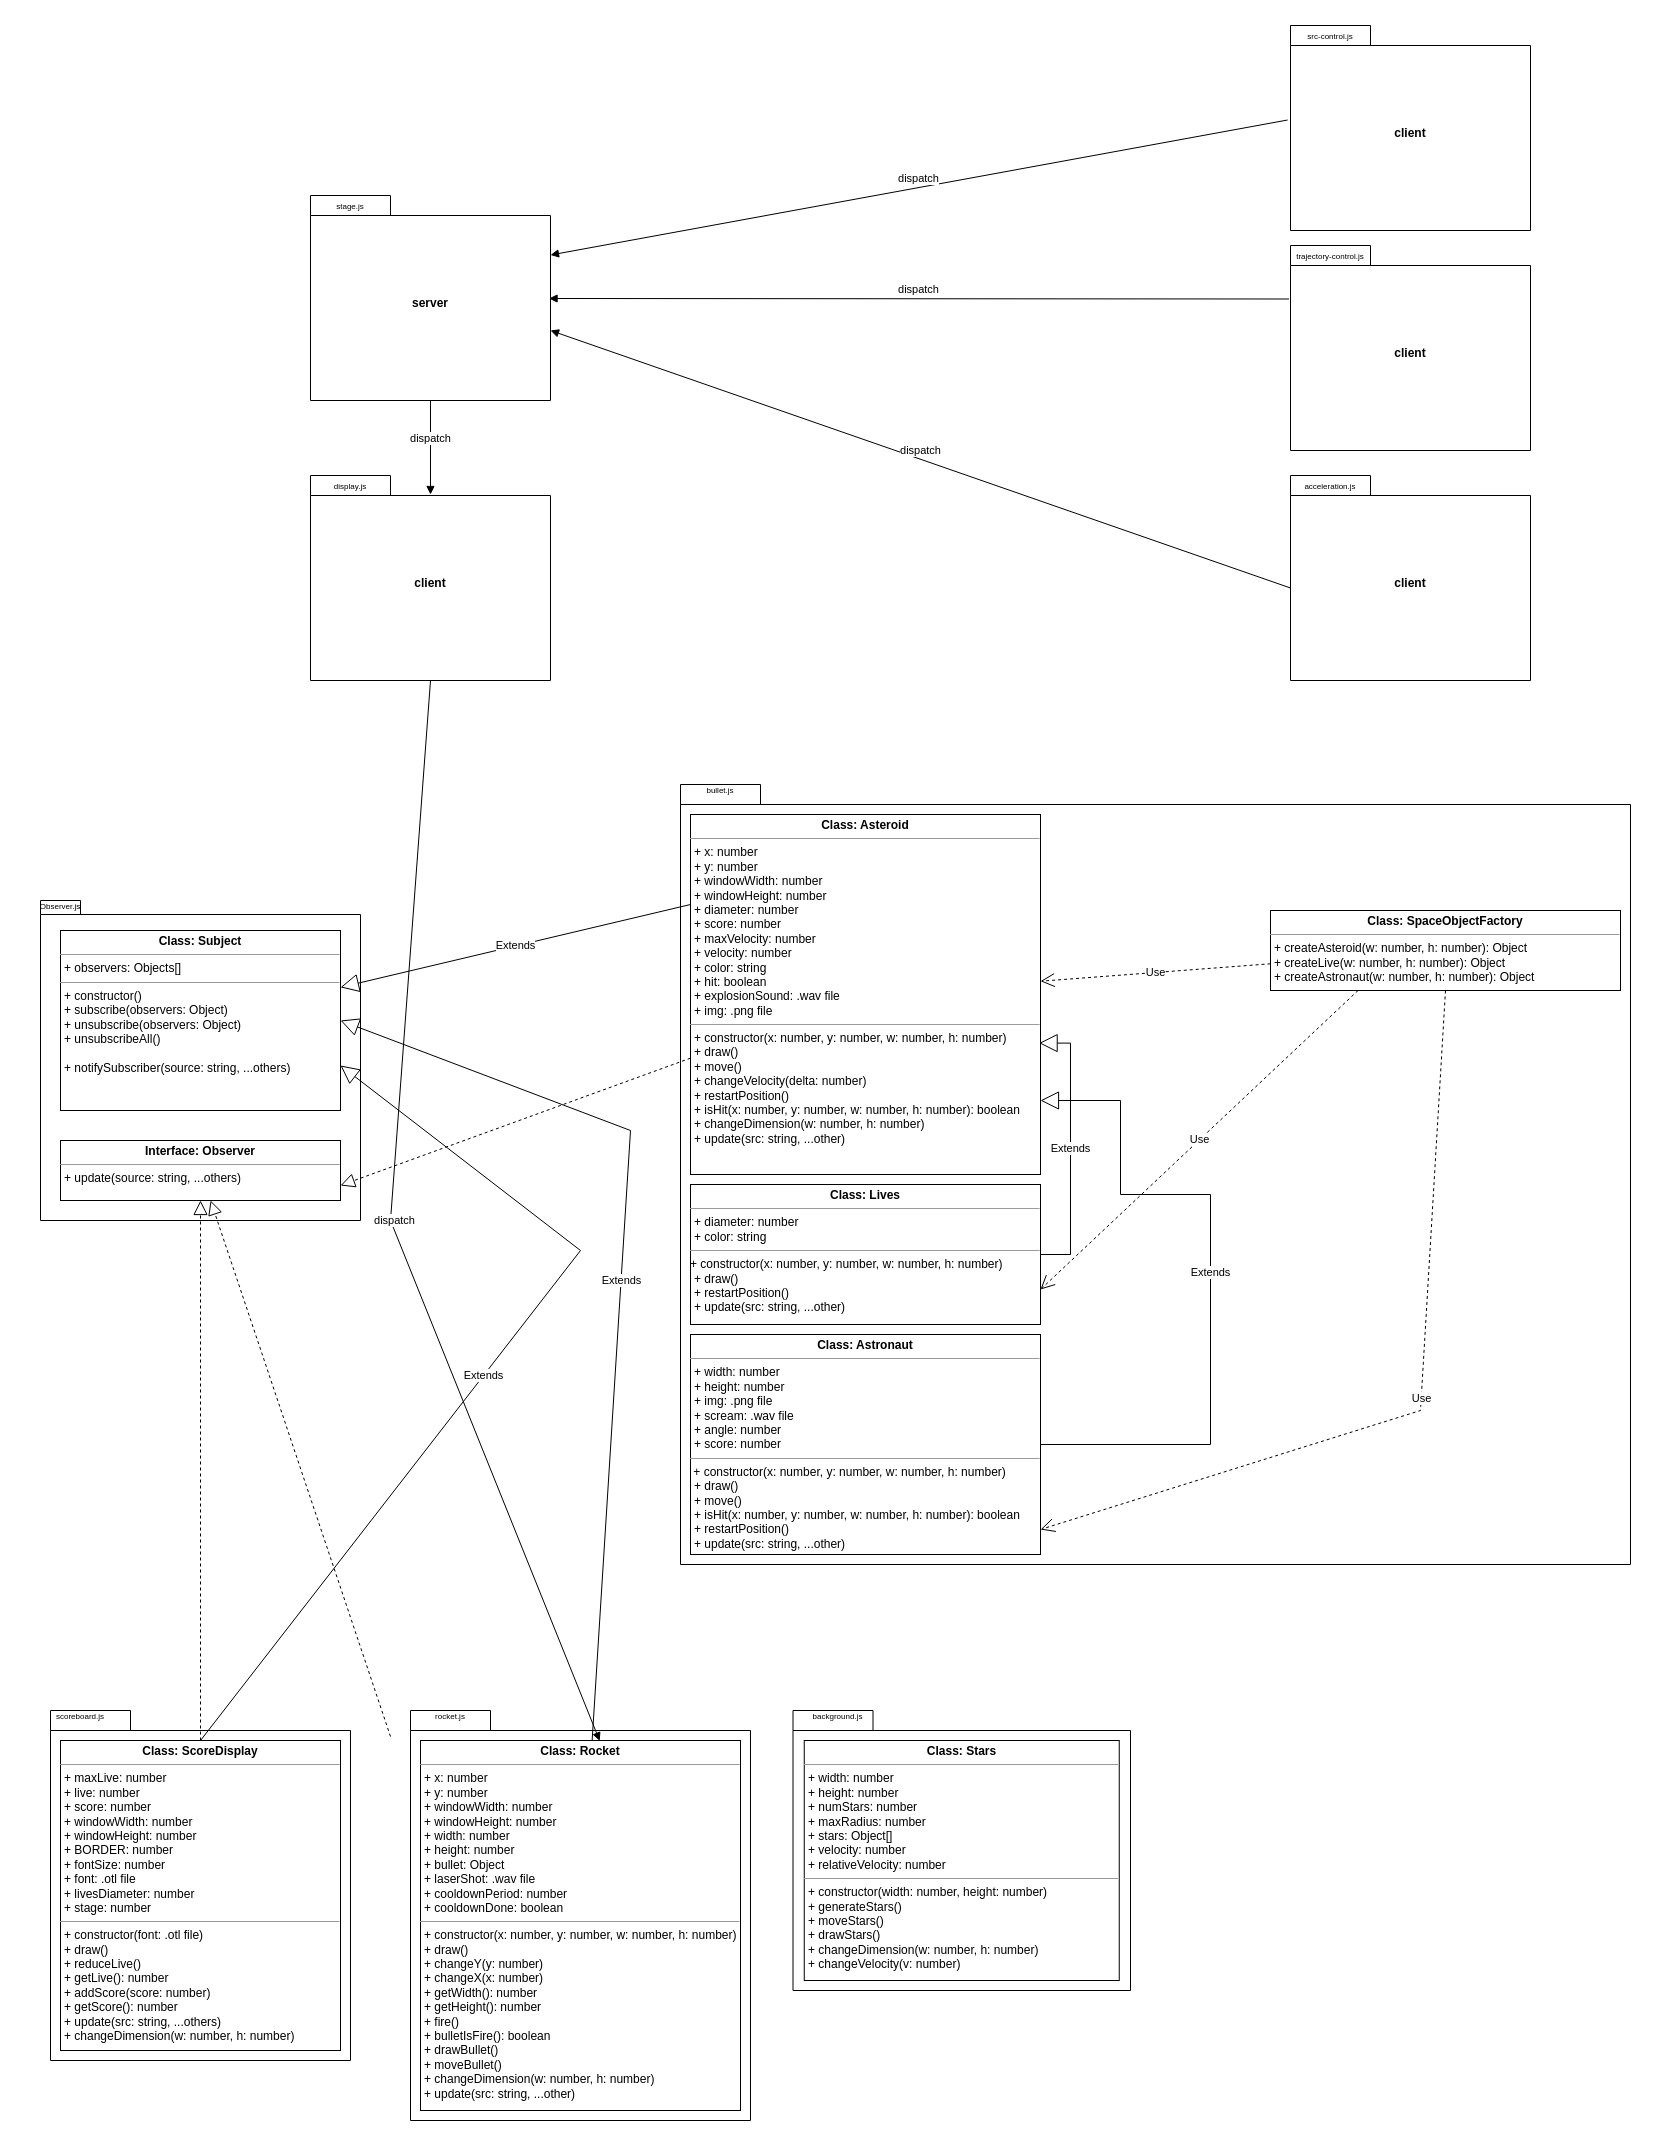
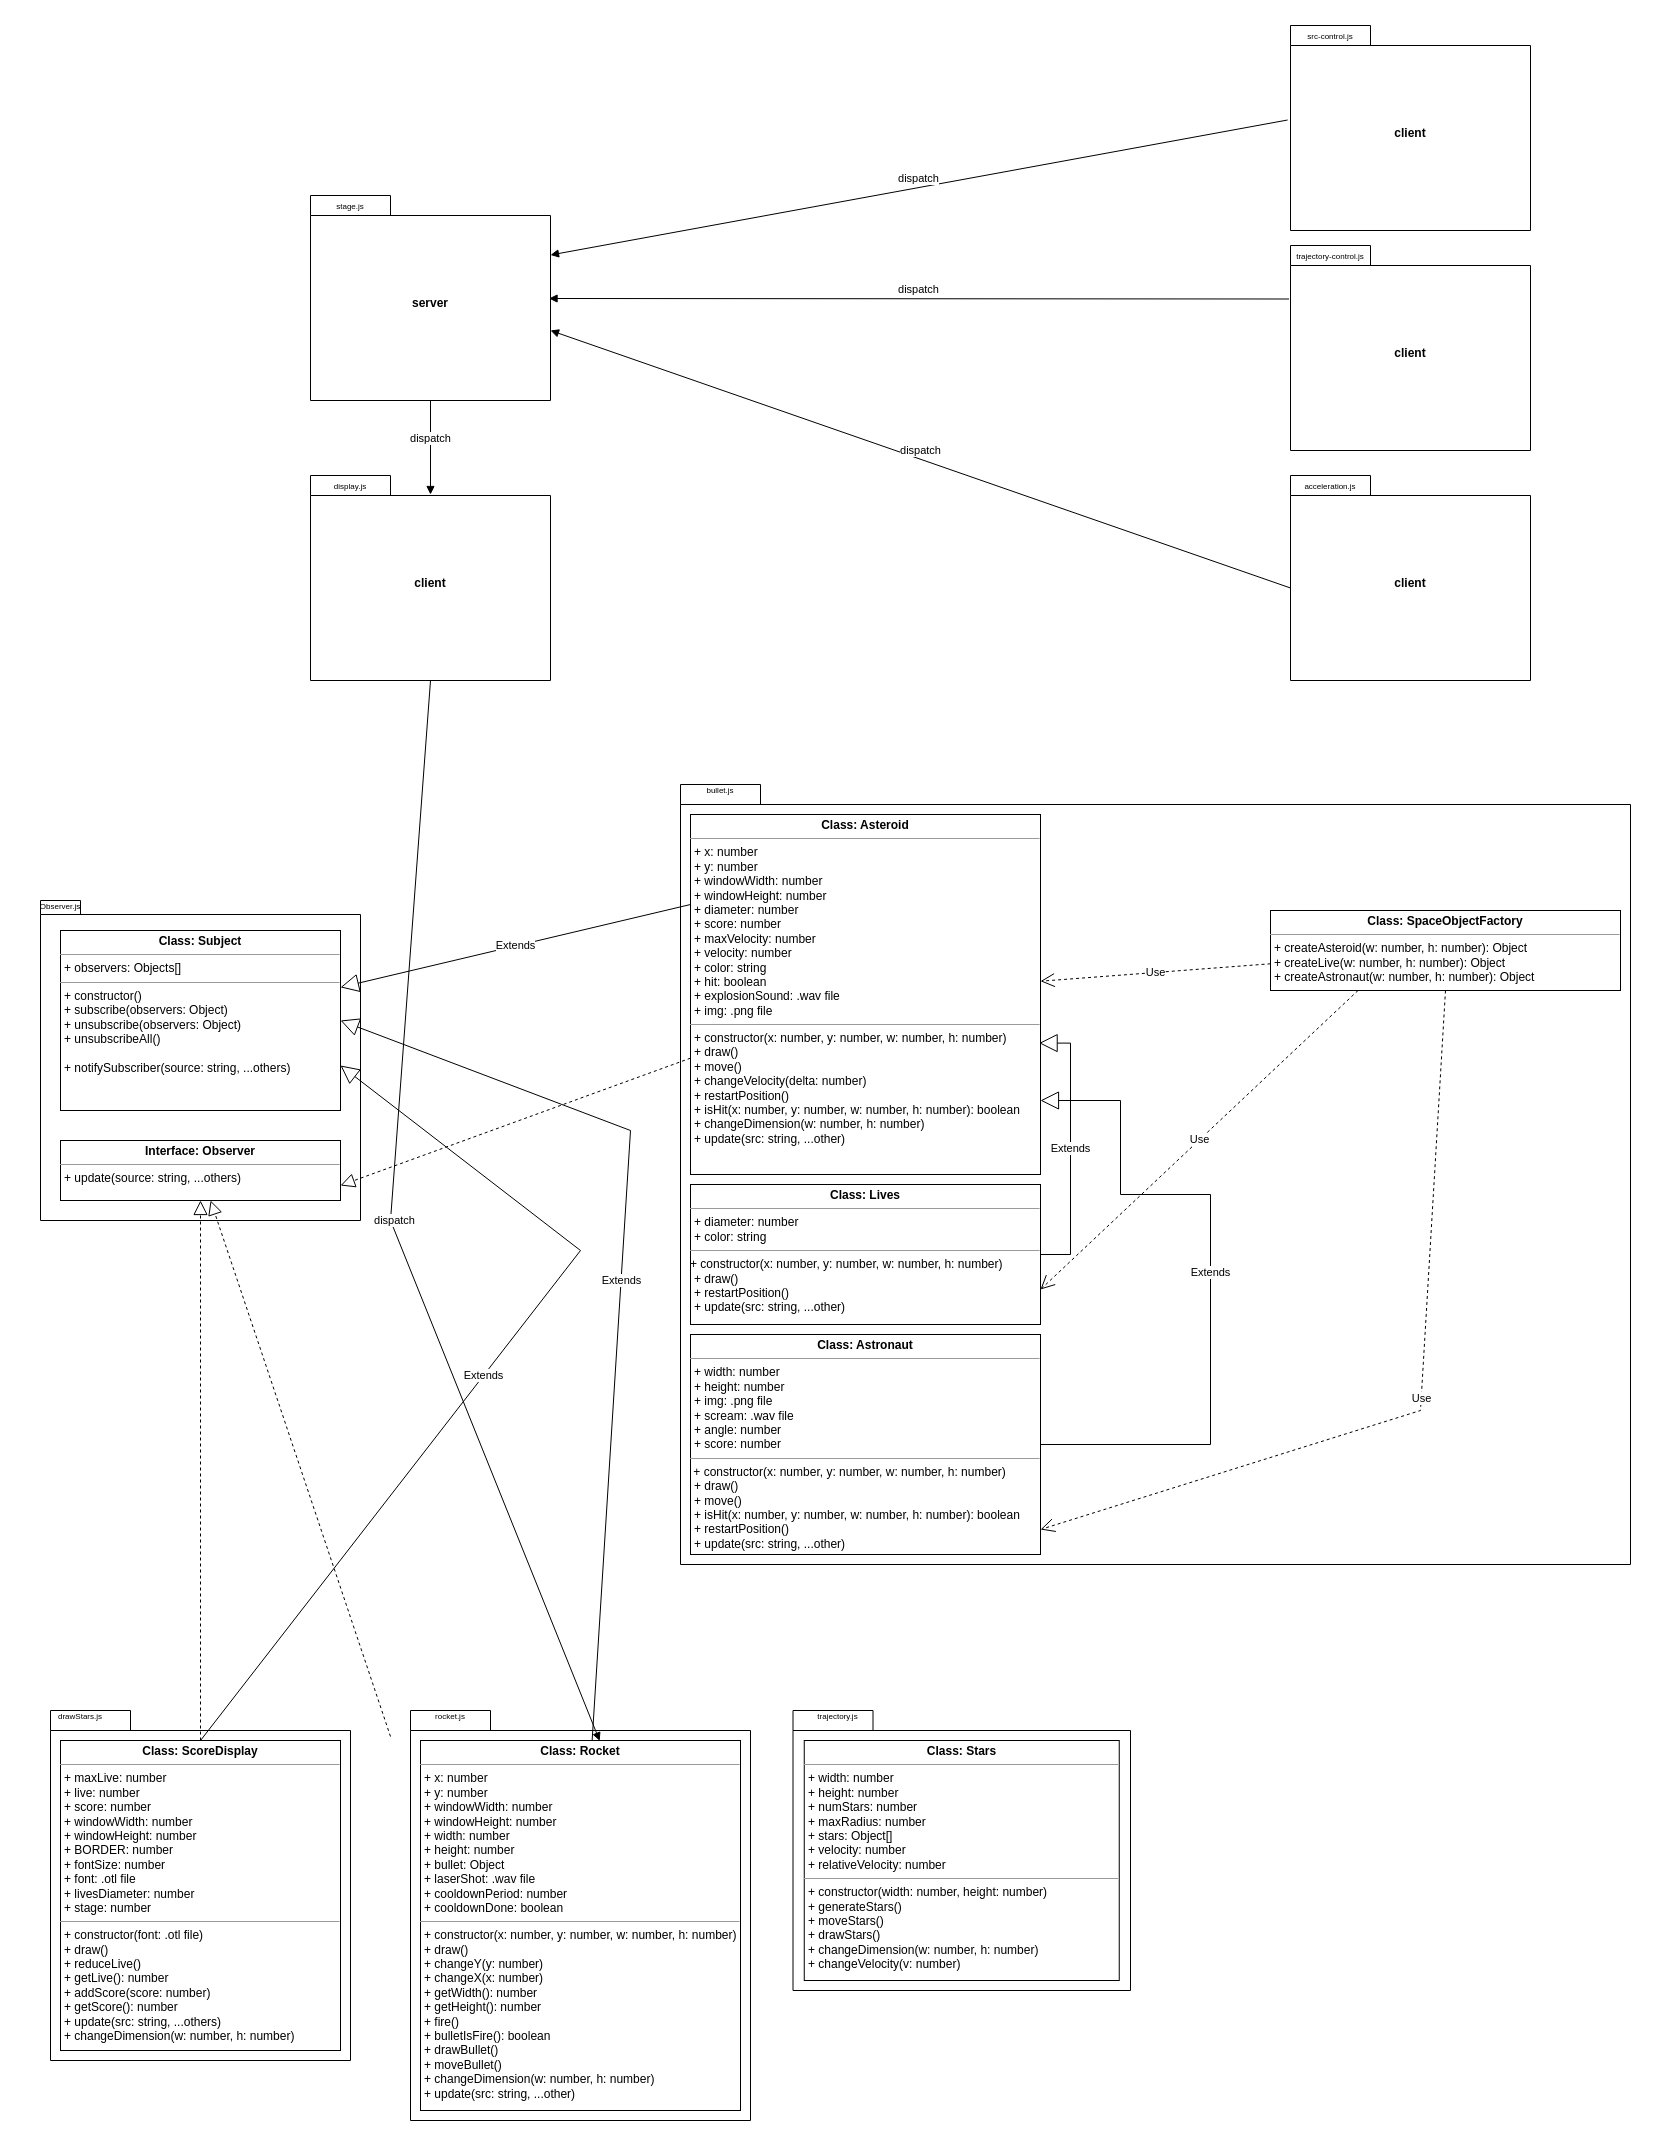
node "scoreboard.js": label "scoreboard.js" -> "drawStars.js"
node "background.js": label "background.js" -> "trajectory.js"
